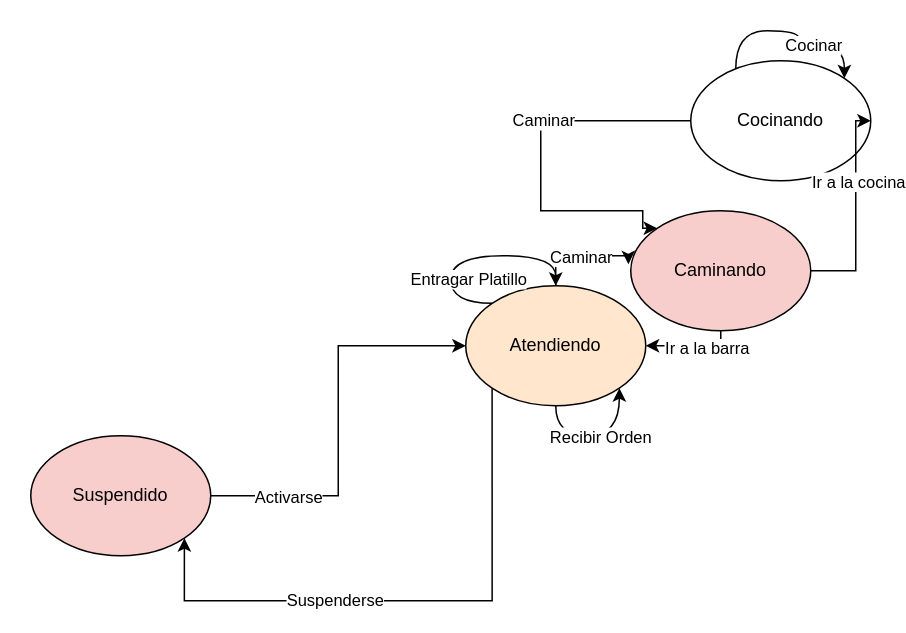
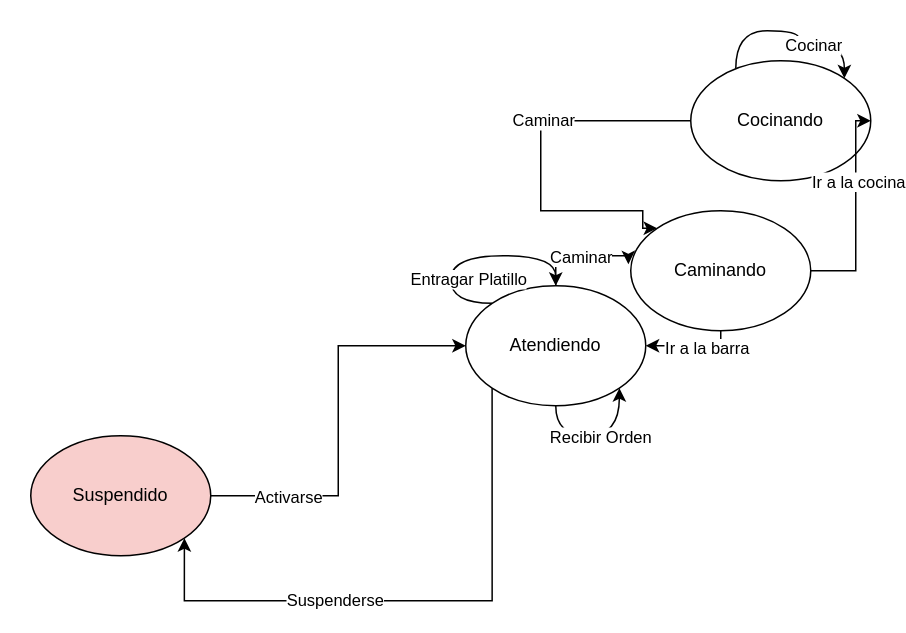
node "Caminando": fillcolor #f8cecc -> #ffffff
node "Atendiendo": fillcolor #ffe6cc -> #ffffff
